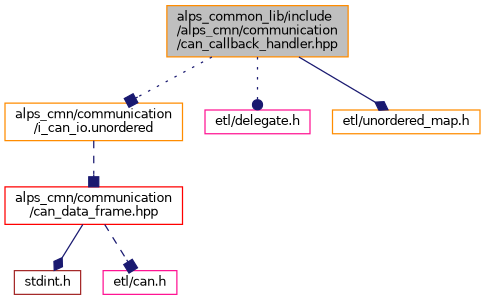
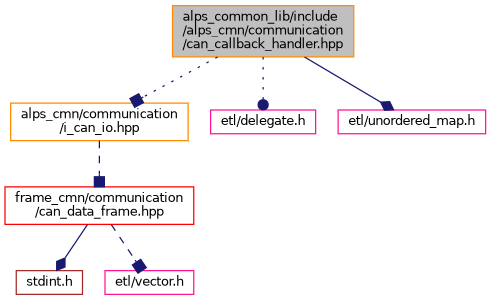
node "alps_cmn/communication /i_can_io.unordered": label "alps_cmn/communication /i_can_io.unordered" -> "alps_cmn/communication /i_can_io.hpp"
node "etl/unordered_map.h": color darkorange -> deeppink
node "alps_cmn/communication /can_data_frame.hpp": label "alps_cmn/communication /can_data_frame.hpp" -> "frame_cmn/communication /can_data_frame.hpp"
node "etl/can.h": label "etl/can.h" -> "etl/vector.h"
